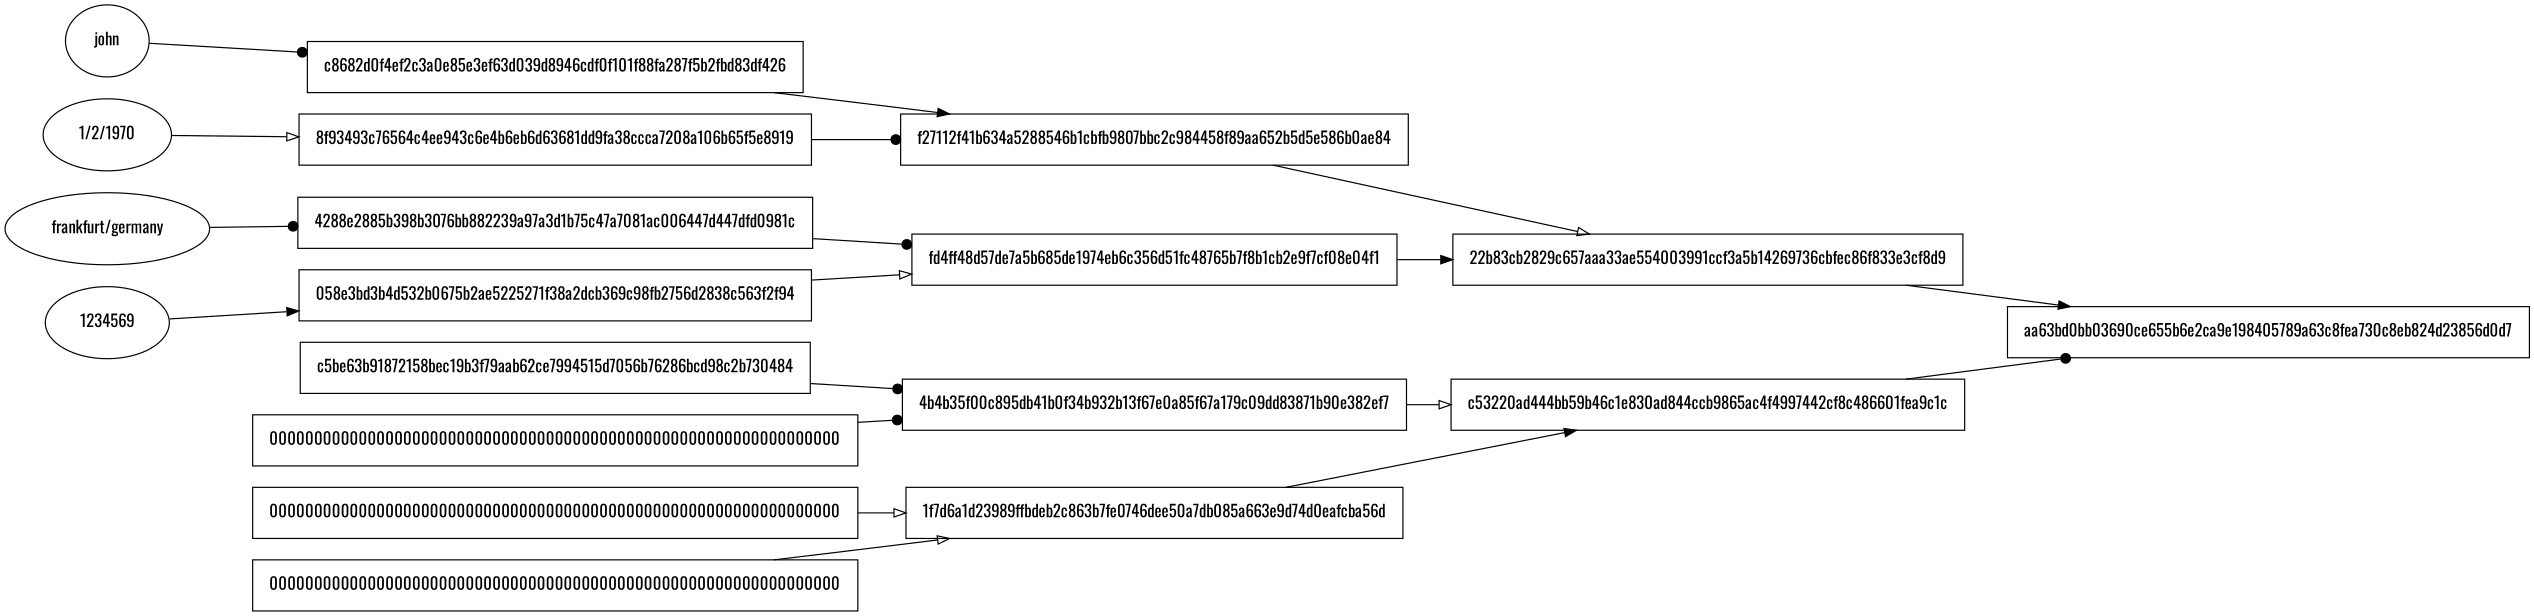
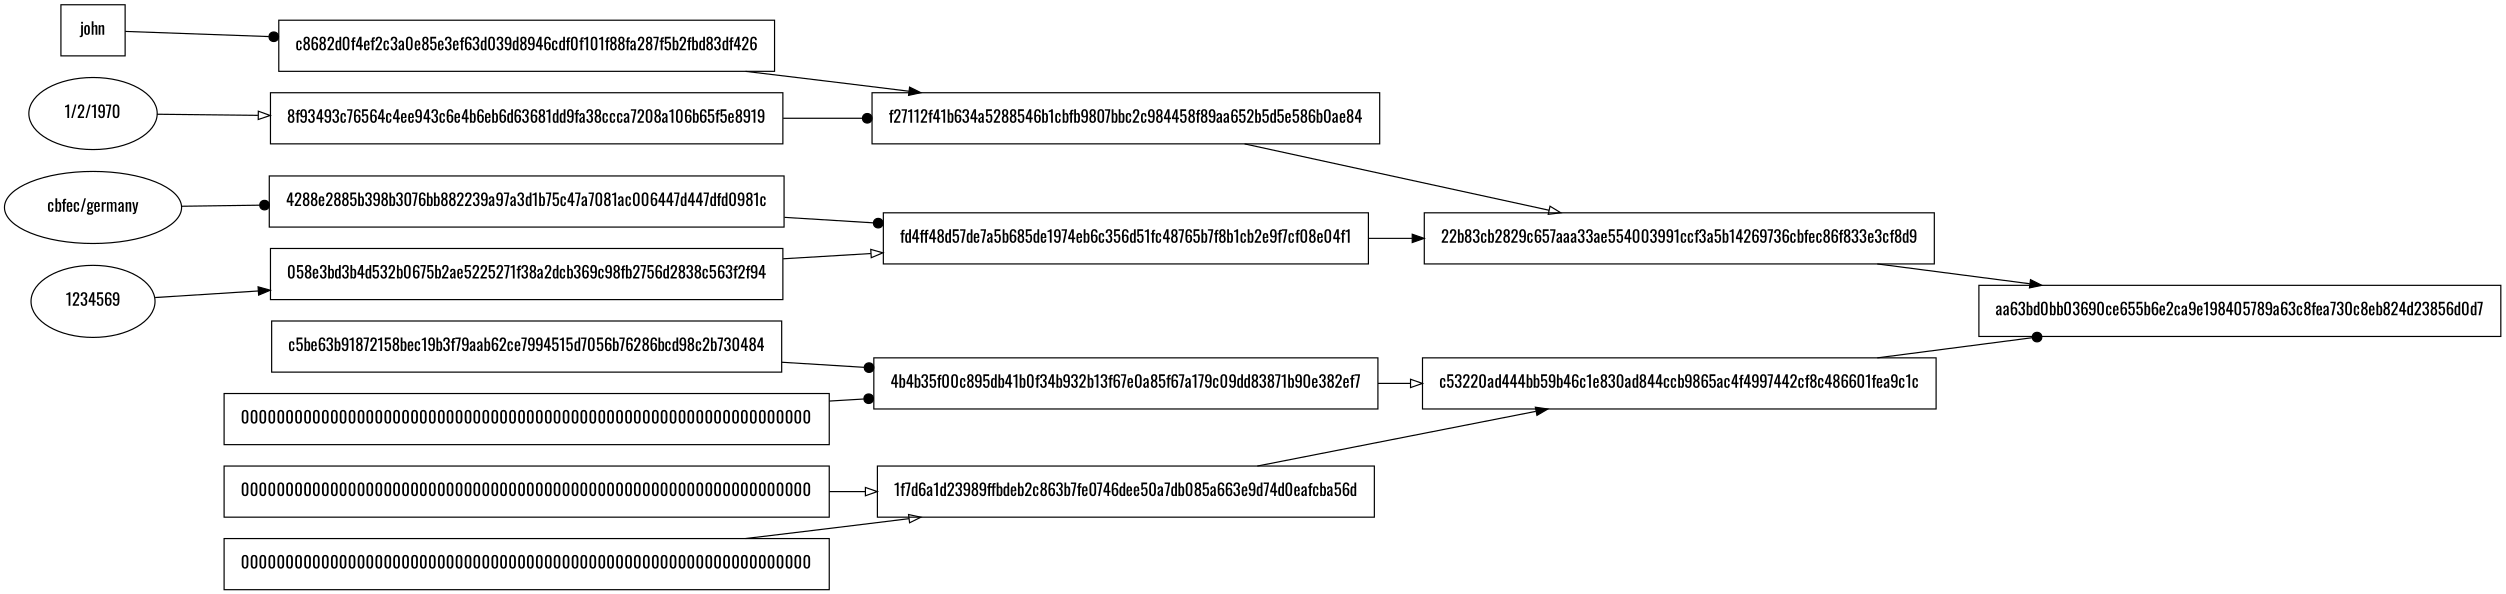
node "john": shape ellipse -> box
node "frankfurt/germany": label "frankfurt/germany" -> "cbfec/germany"
